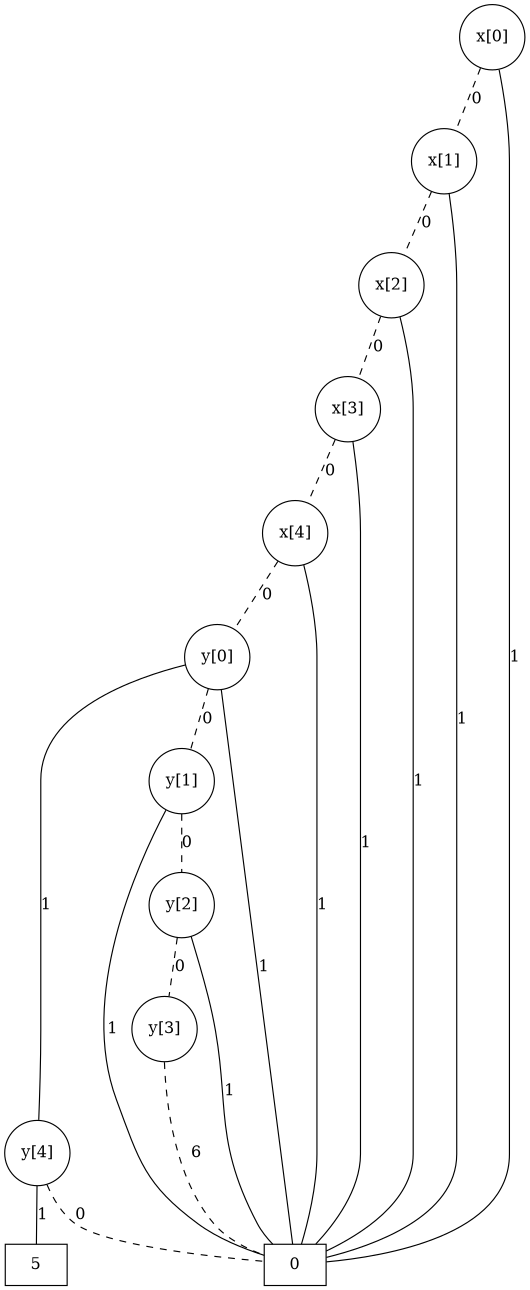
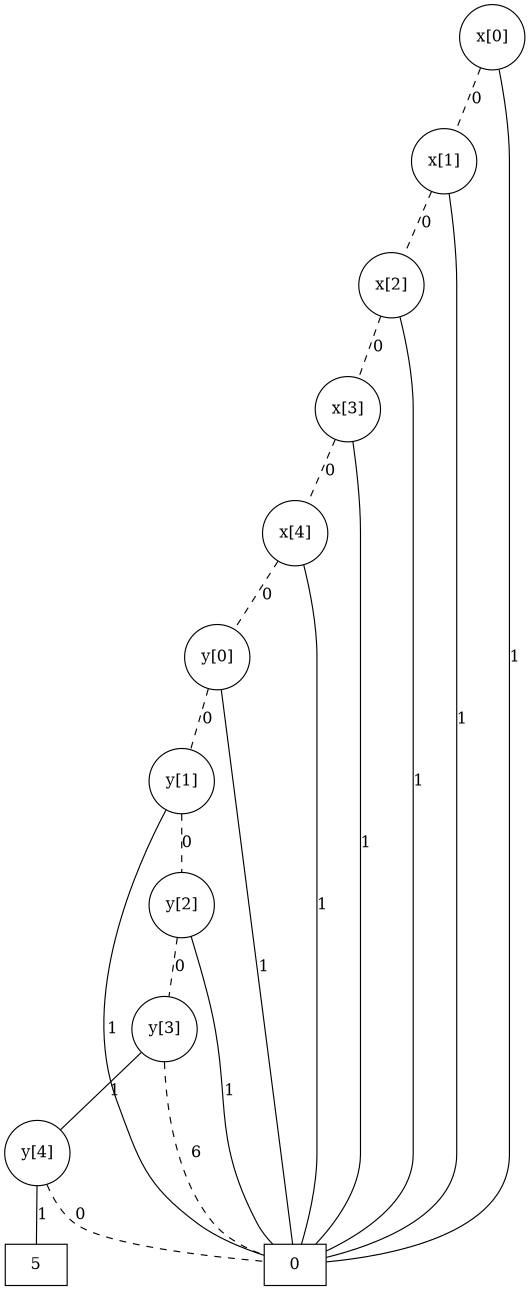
edge "y[0]" -- "y[4]": now "y[3]" -- "y[4]"
